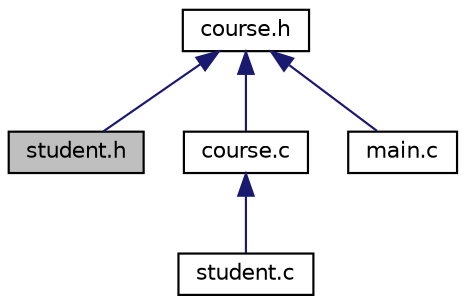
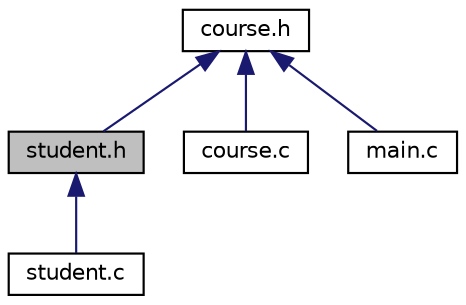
edge "student.c" -> "course.c": now "student.c" -> "student.h"
